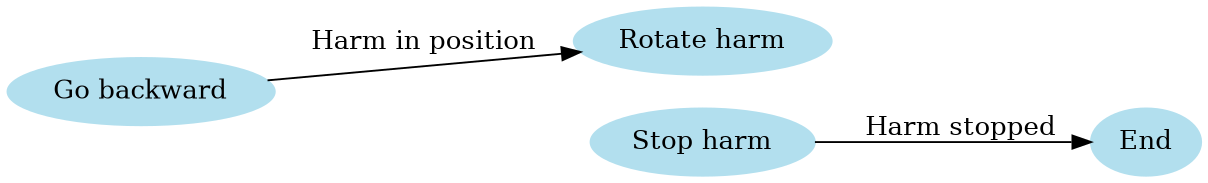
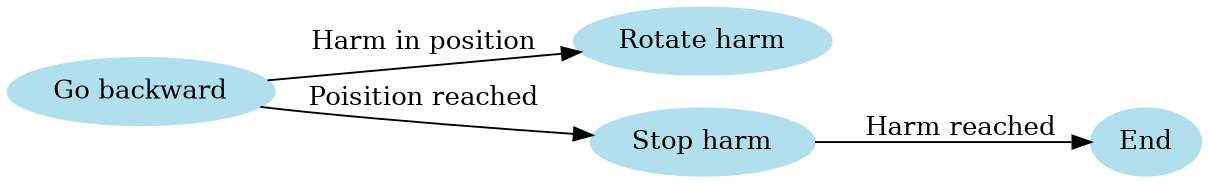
edge "Go backward" -> "Stop harm": added, label "Poisition reached"
edge "Stop harm" -> "End": label "Harm stopped" -> "Harm reached"
